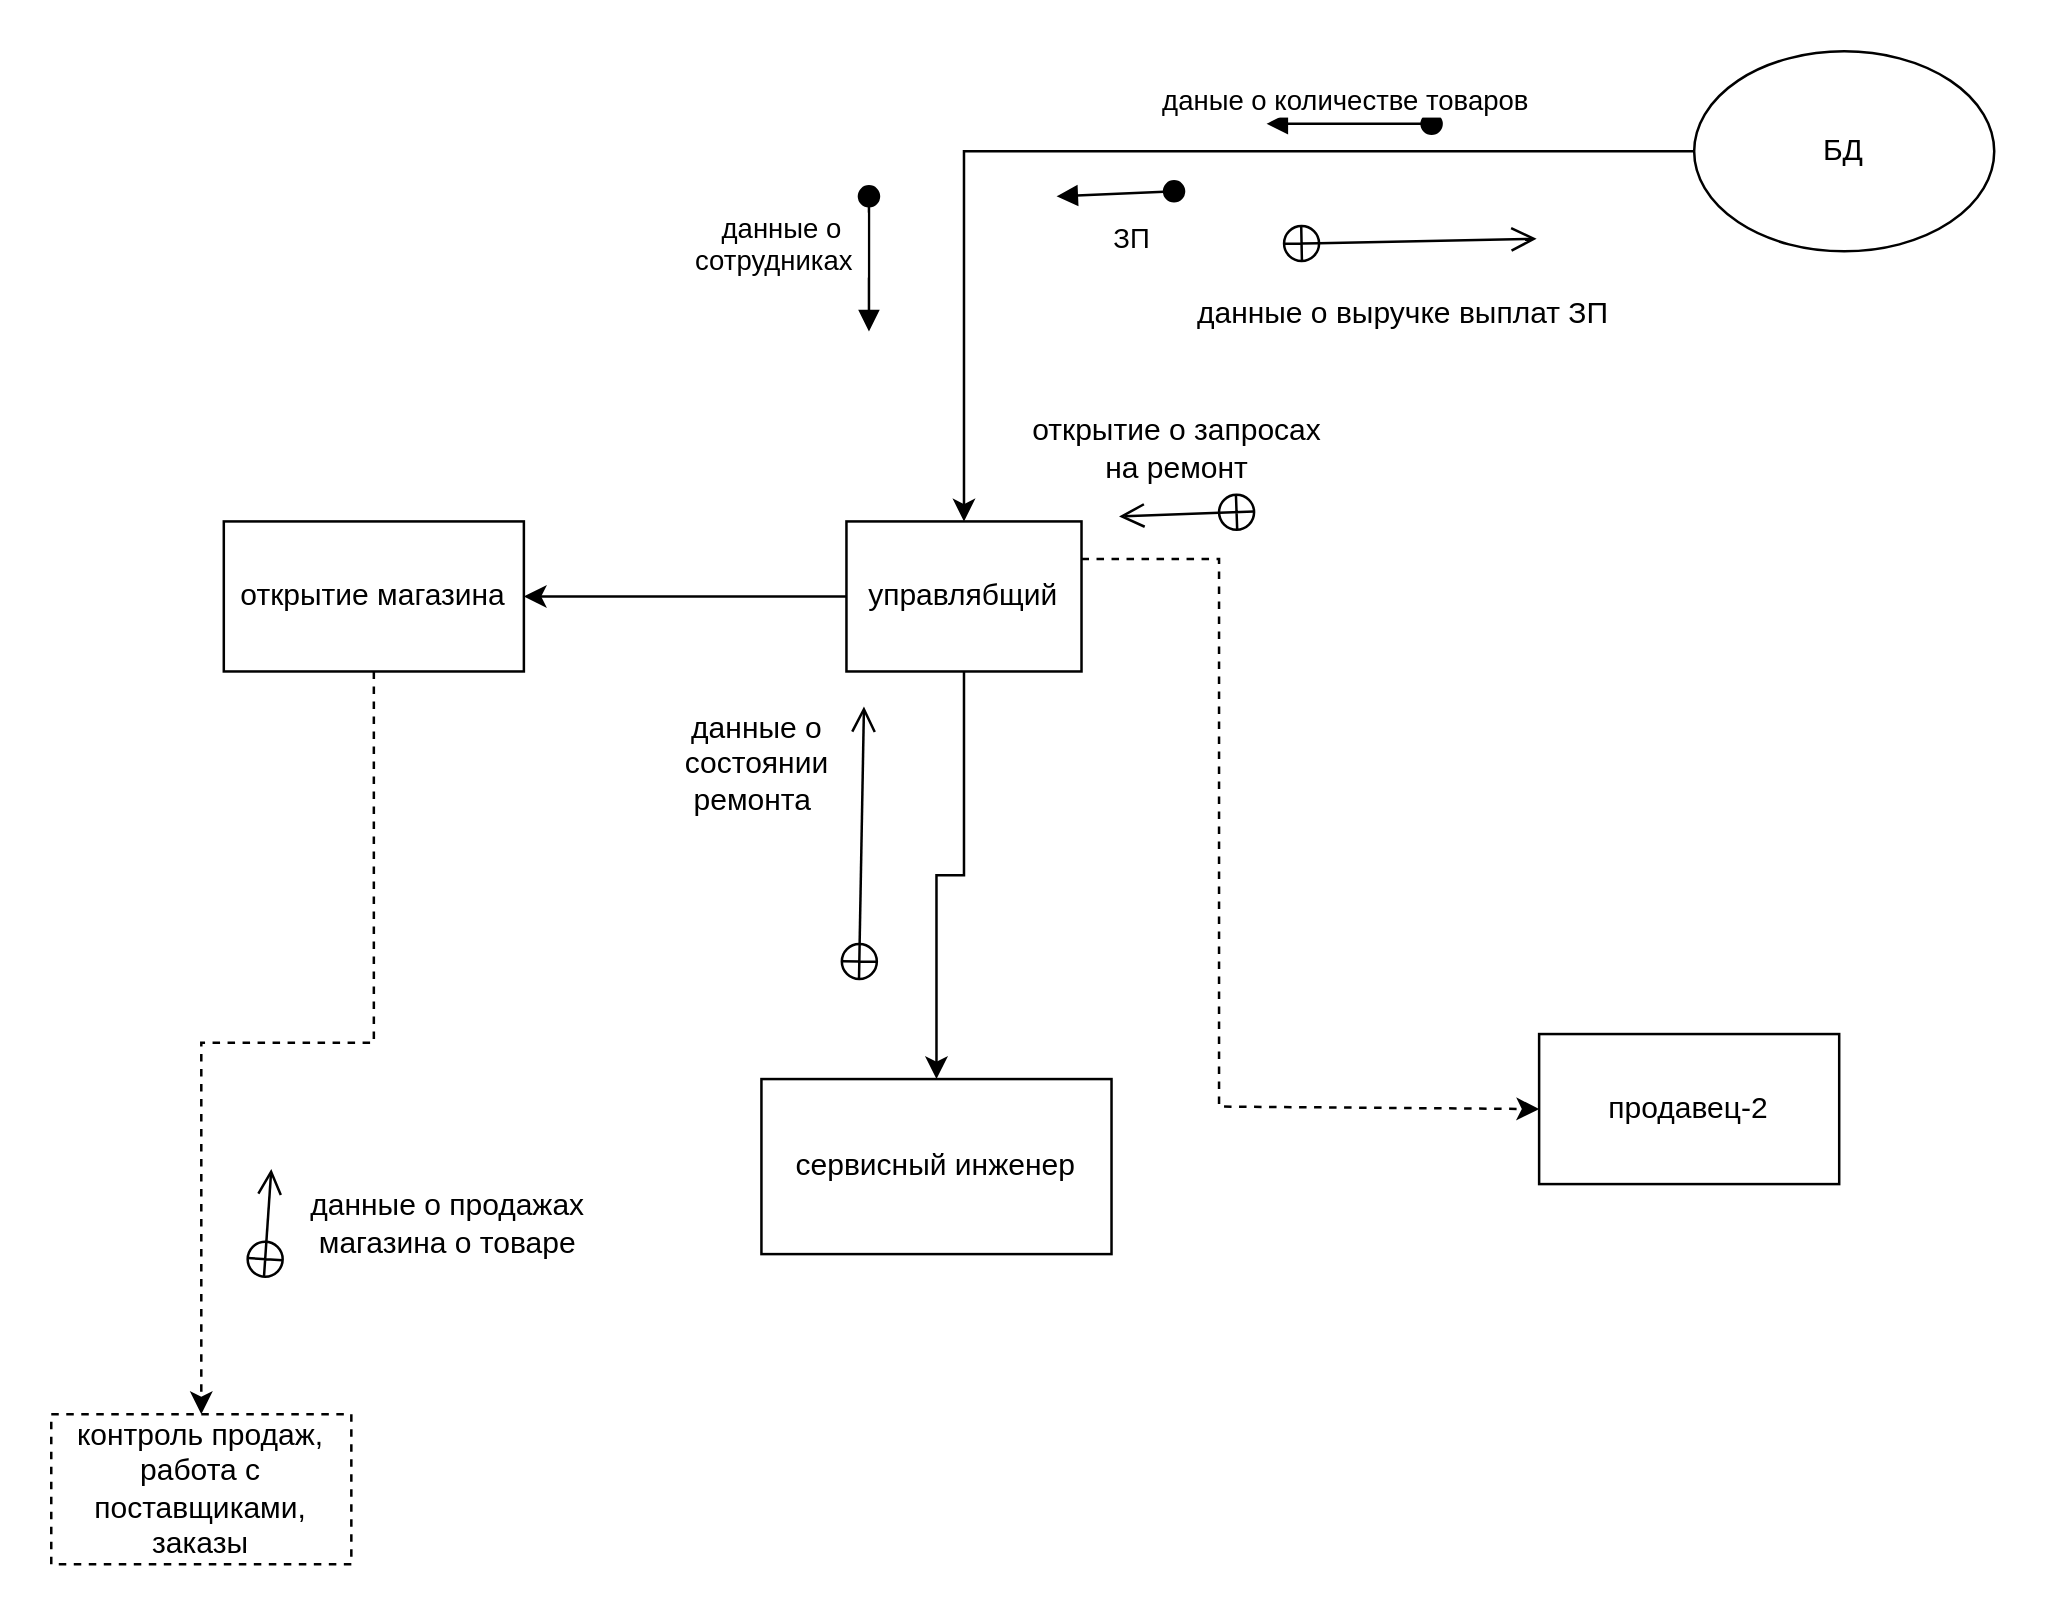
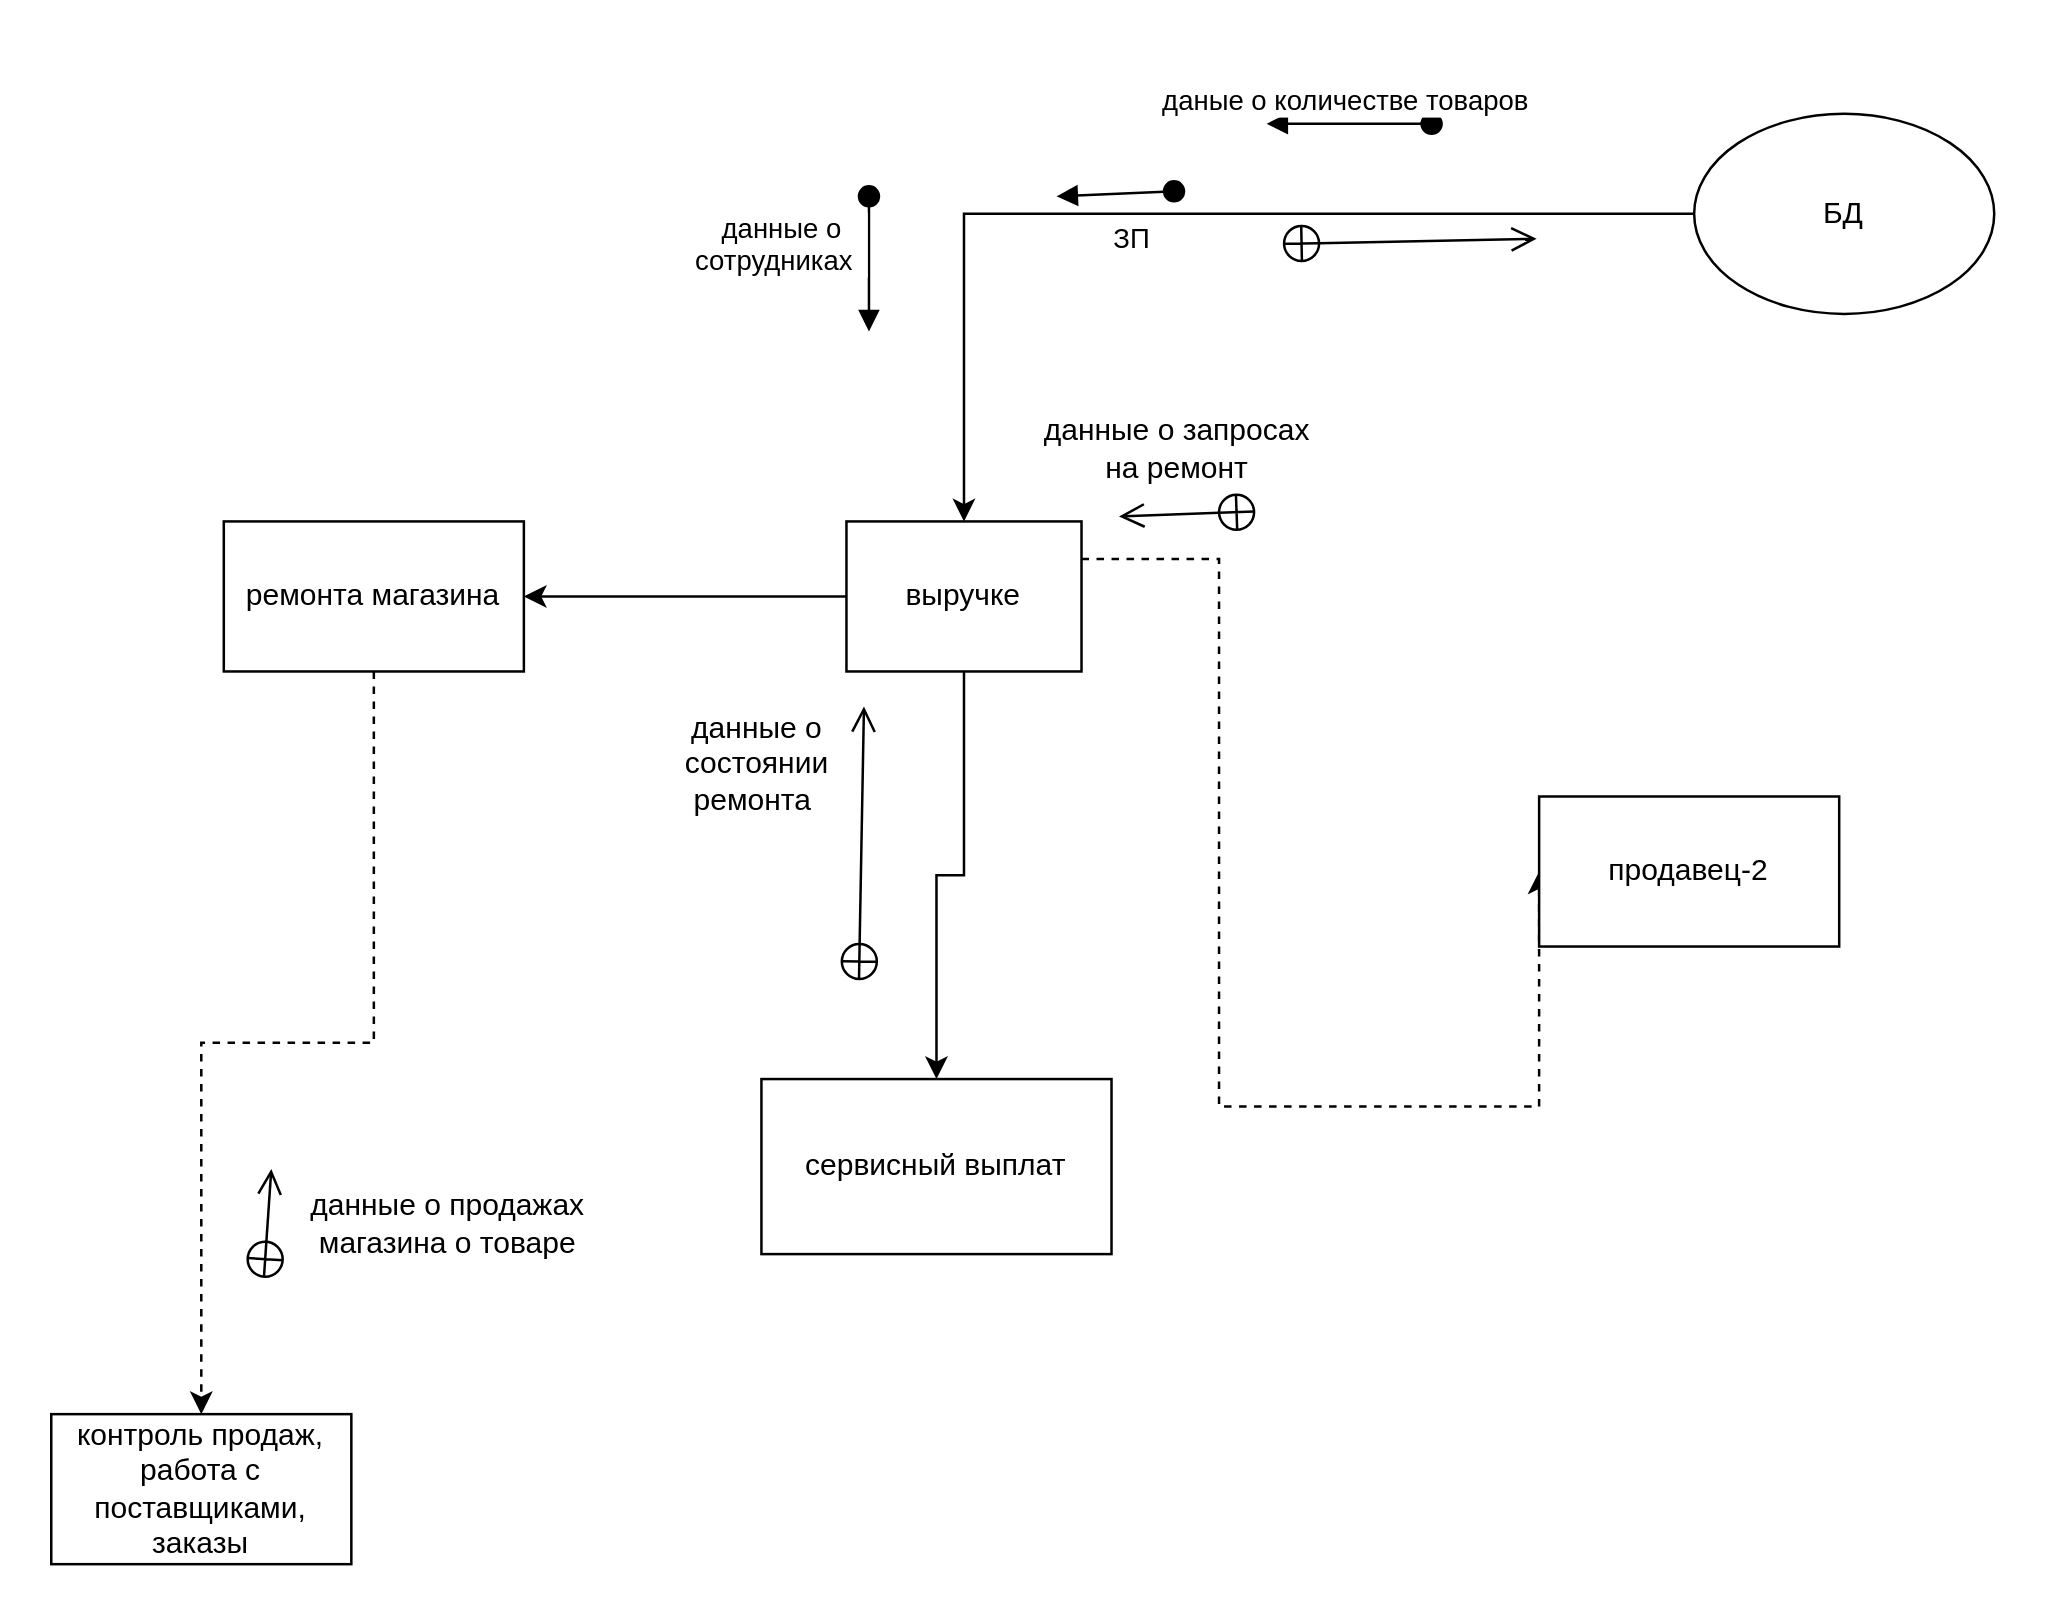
node "БД": moved (1844, 151) -> (1844, 214)
node "данные о выручке выплат ЗП": removed
node "открытие о запросах на ремонт": label "открытие о запросах на ремонт" -> "данные о запросах на ремонт"
node "открытие магазина": label "открытие магазина" -> "ремонта магазина"
node "управлябщий": label "управлябщий" -> "выручке"
node "продавец-2": moved (1689, 1109) -> (1689, 871)
node "сервисный инженер": label "сервисный инженер" -> "сервисный выплат"
node "контроль продаж, работа с поставщиками, заказы": style dashed -> solid
